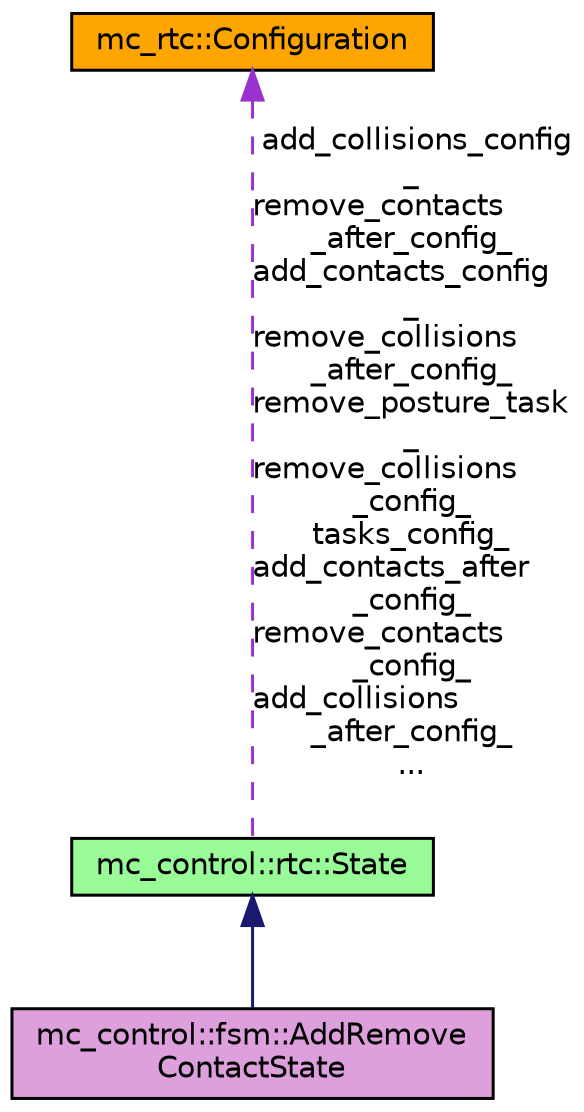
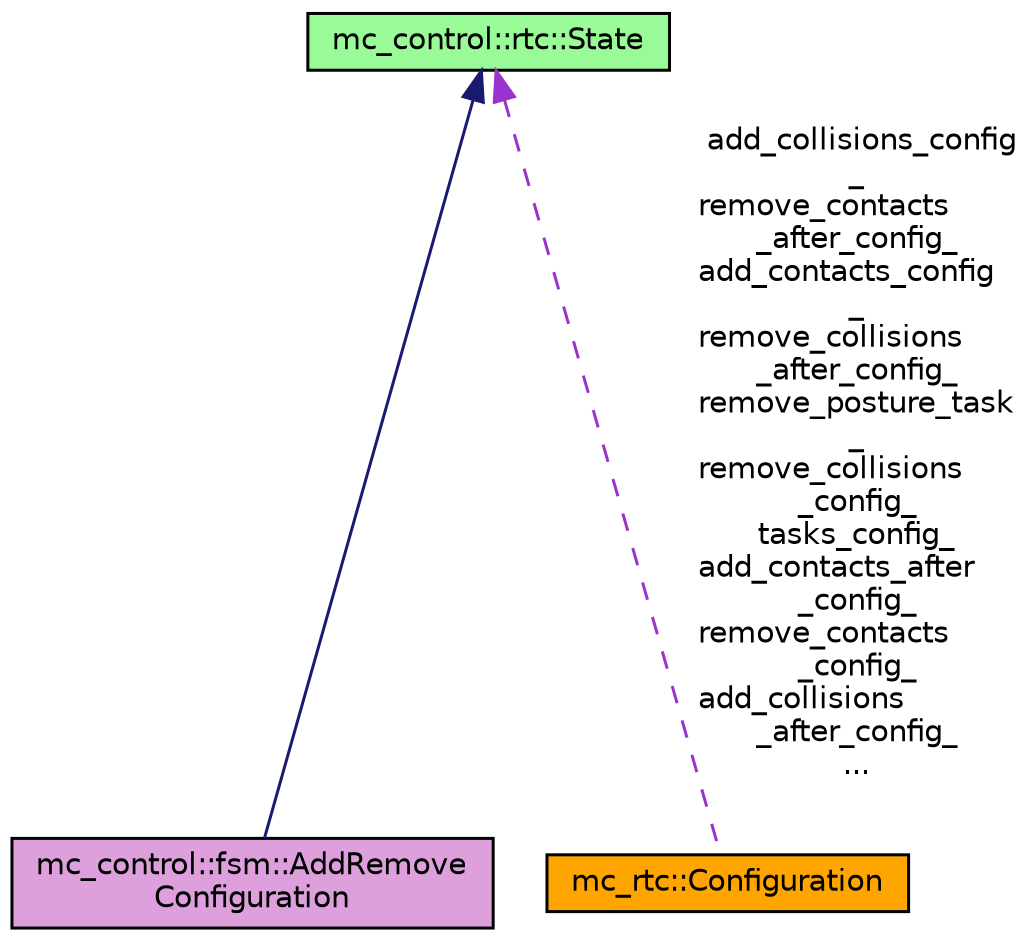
edge "mc_control::rtc::State" -> "mc_rtc::Configuration": reversed
node "mc_control::fsm::AddRemove ContactState": label "mc_control::fsm::AddRemove ContactState" -> "mc_control::fsm::AddRemove Configuration"
